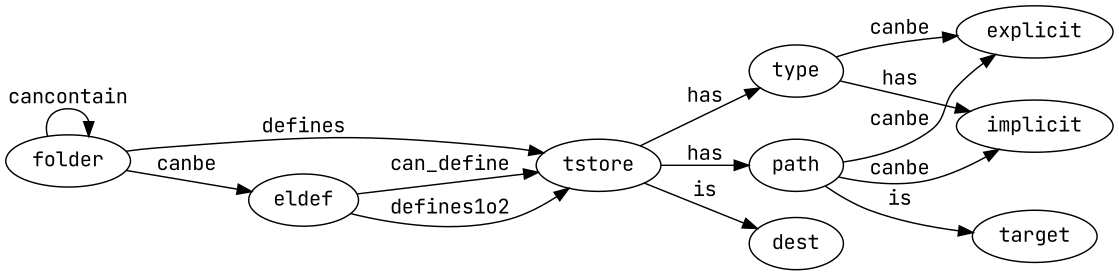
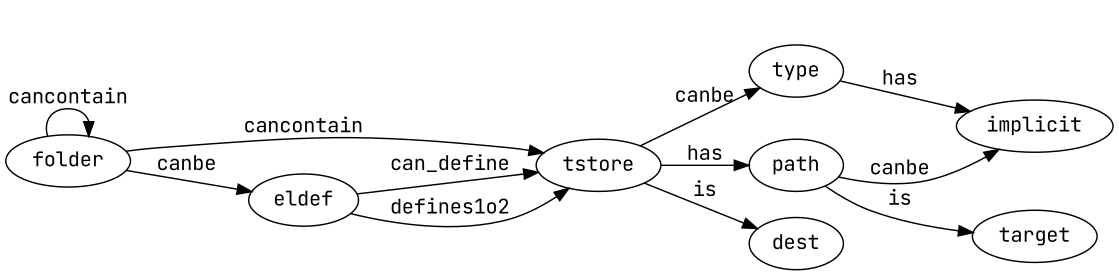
node "explicit": removed
edge "tstore" -> "type": label "has" -> "canbe"
edge "folder" -> "tstore": label "defines" -> "cancontain"
